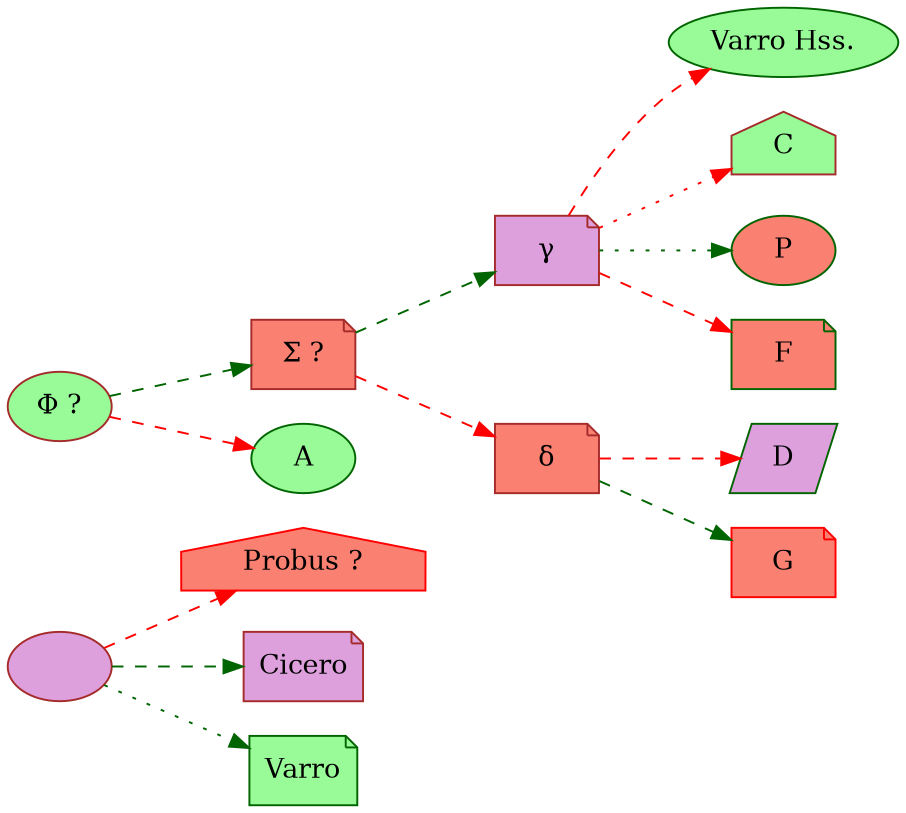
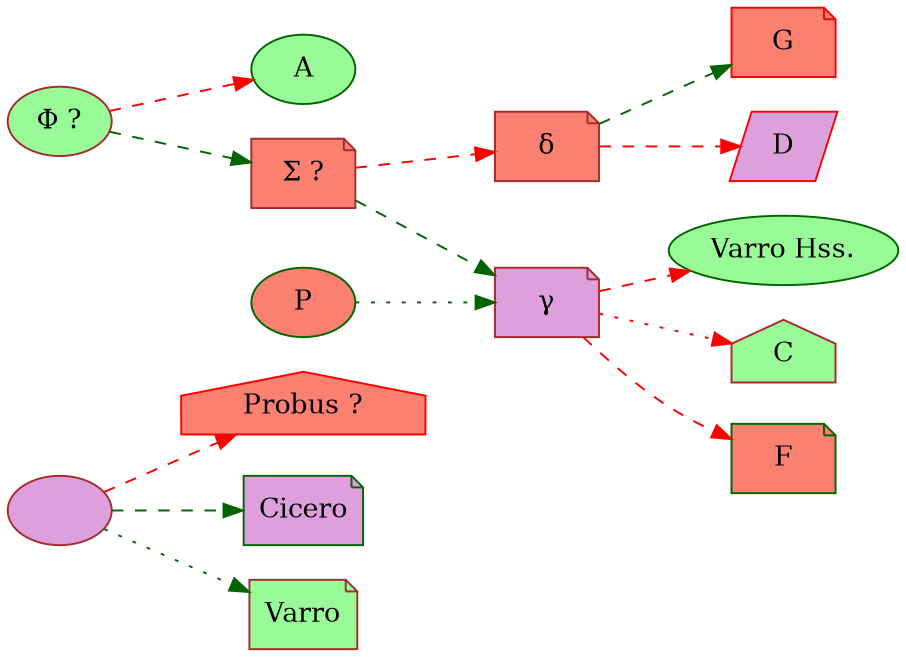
edge "γ" -> "P": reversed
node "D": color darkgreen -> red
node "Cicero": color brown -> darkgreen
node "Varro": color darkgreen -> brown
